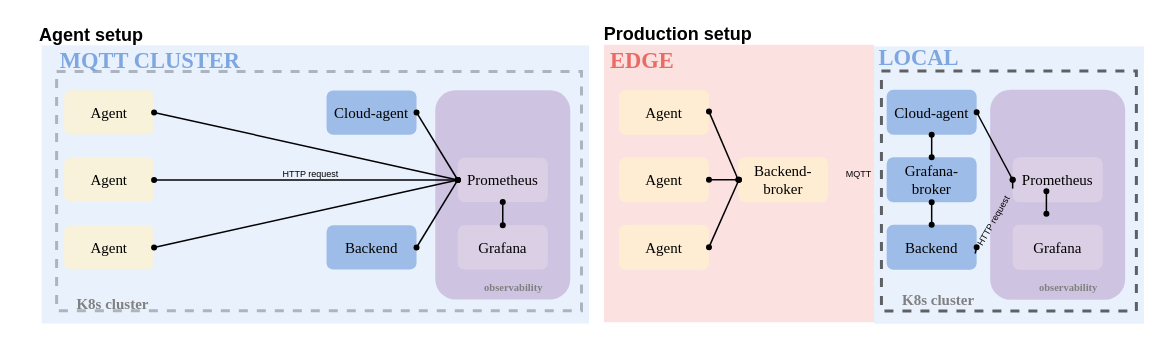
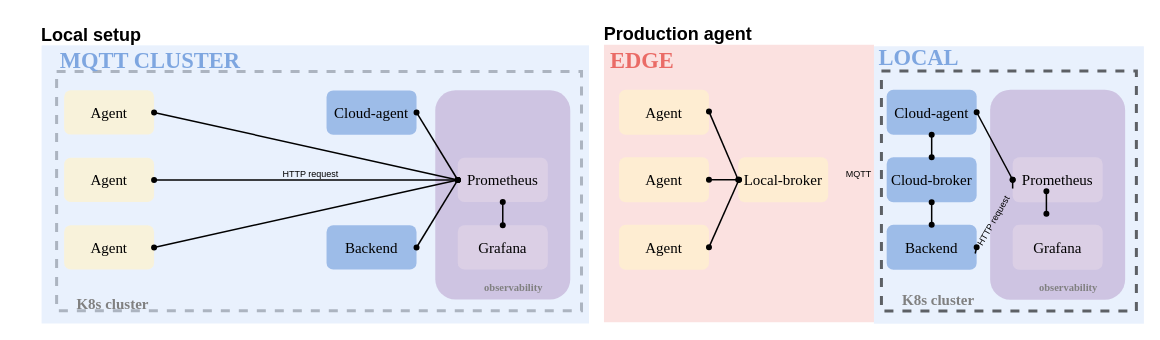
node "Production setup": label "Production setup" -> "Production agent"
node "Agent setup": label "Agent setup" -> "Local setup"
node "Backend-broker": label "Backend-broker" -> "Local-broker"
node "Grafana-broker": label "Grafana-broker" -> "Cloud-broker"
